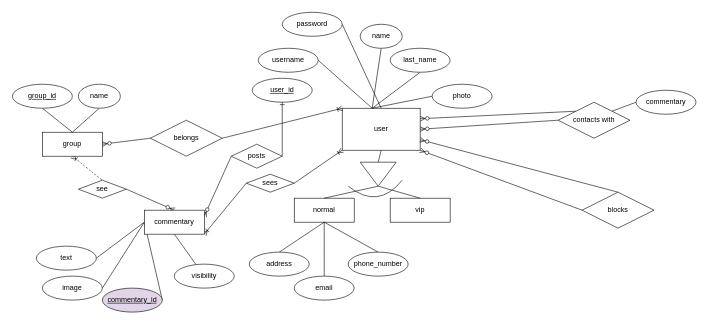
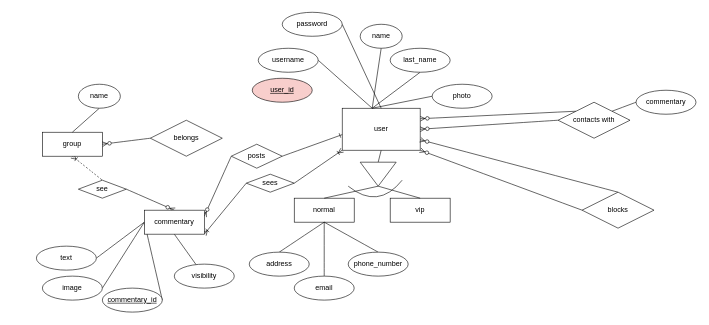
node "user_id": fillcolor #ffffff -> #f8cecc
node "group_id": removed
edge "group_id" -- "group": removed
edge "belongs" -> "user": removed
edge "posts" -> "user_id": now "posts" -> "user"
node "commentary_id": fillcolor #e1d5e7 -> #ffffff
